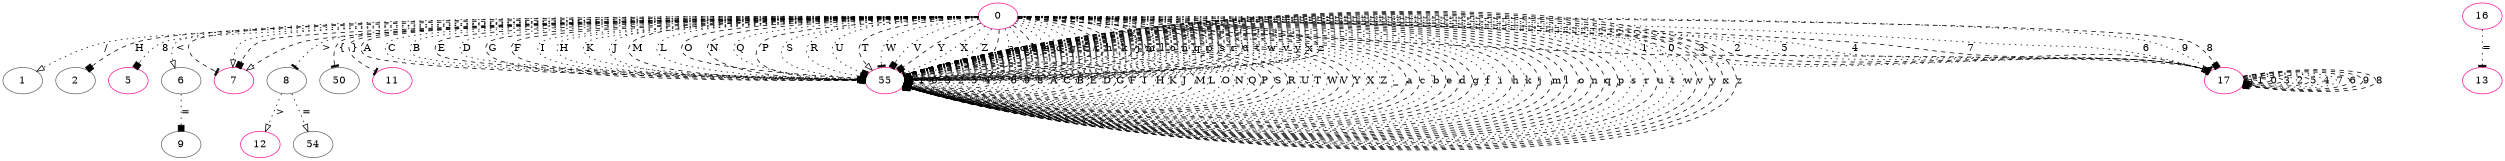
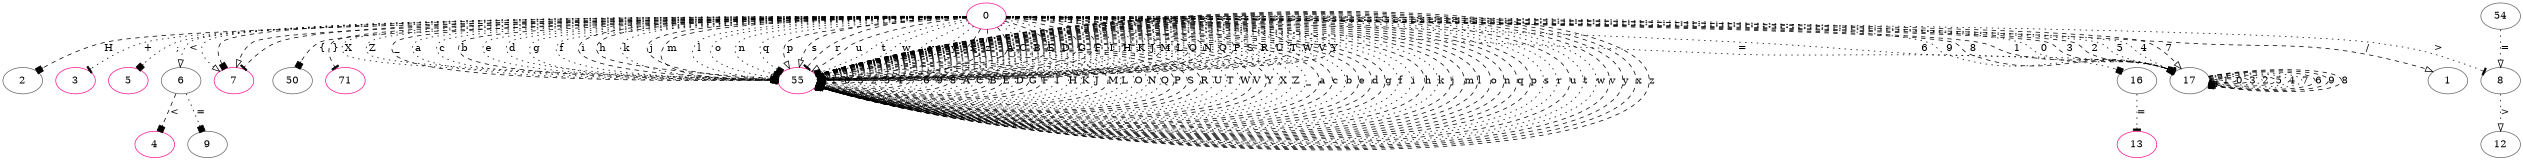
node "16": color deeppink -> gray40
edge "0" -> "50": arrowhead tee -> box
edge "0" -> "1": style dotted -> dashed
edge "0" -> "5": label "8" -> ";"
edge "0" -> "16": added, label "="
node "3": added
node "11": label "11" -> "71"
node "17": color deeppink -> gray40
edge "8" -> "54": reversed
node "4": added
node "12": color deeppink -> gray40
